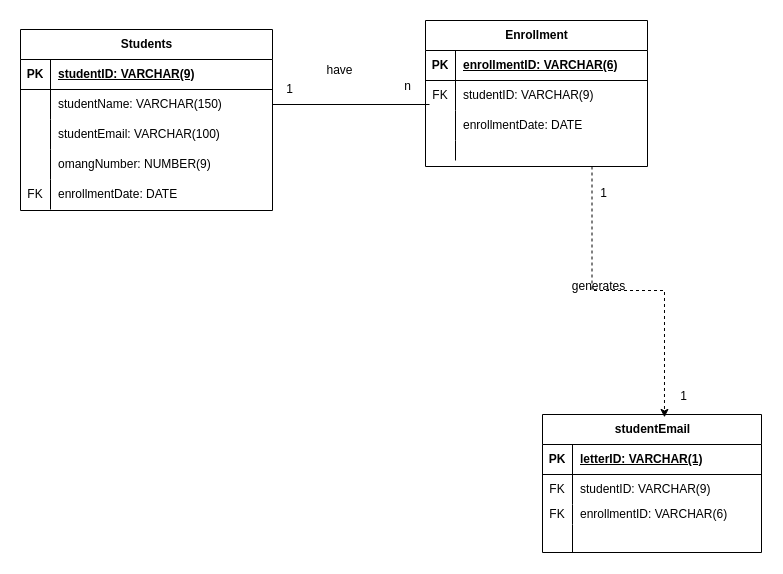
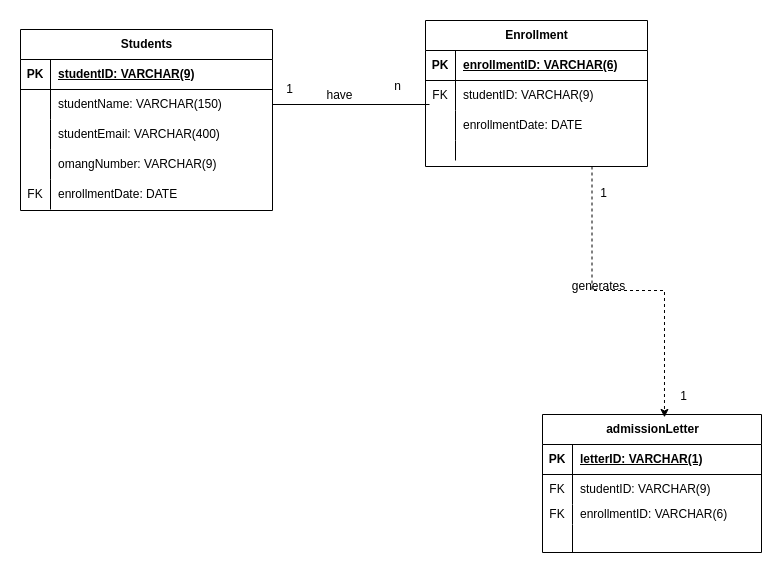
node "have": moved (340, 71) -> (340, 96)
node "n": moved (407, 87) -> (397, 87)
node "studentEmail: VARCHAR(100)": label "studentEmail: VARCHAR(100)" -> "studentEmail: VARCHAR(400)"
node "omangNumber: NUMBER(9)": label "omangNumber: NUMBER(9)" -> "omangNumber: VARCHAR(9)"
node "studentEmail": label "studentEmail" -> "admissionLetter"
